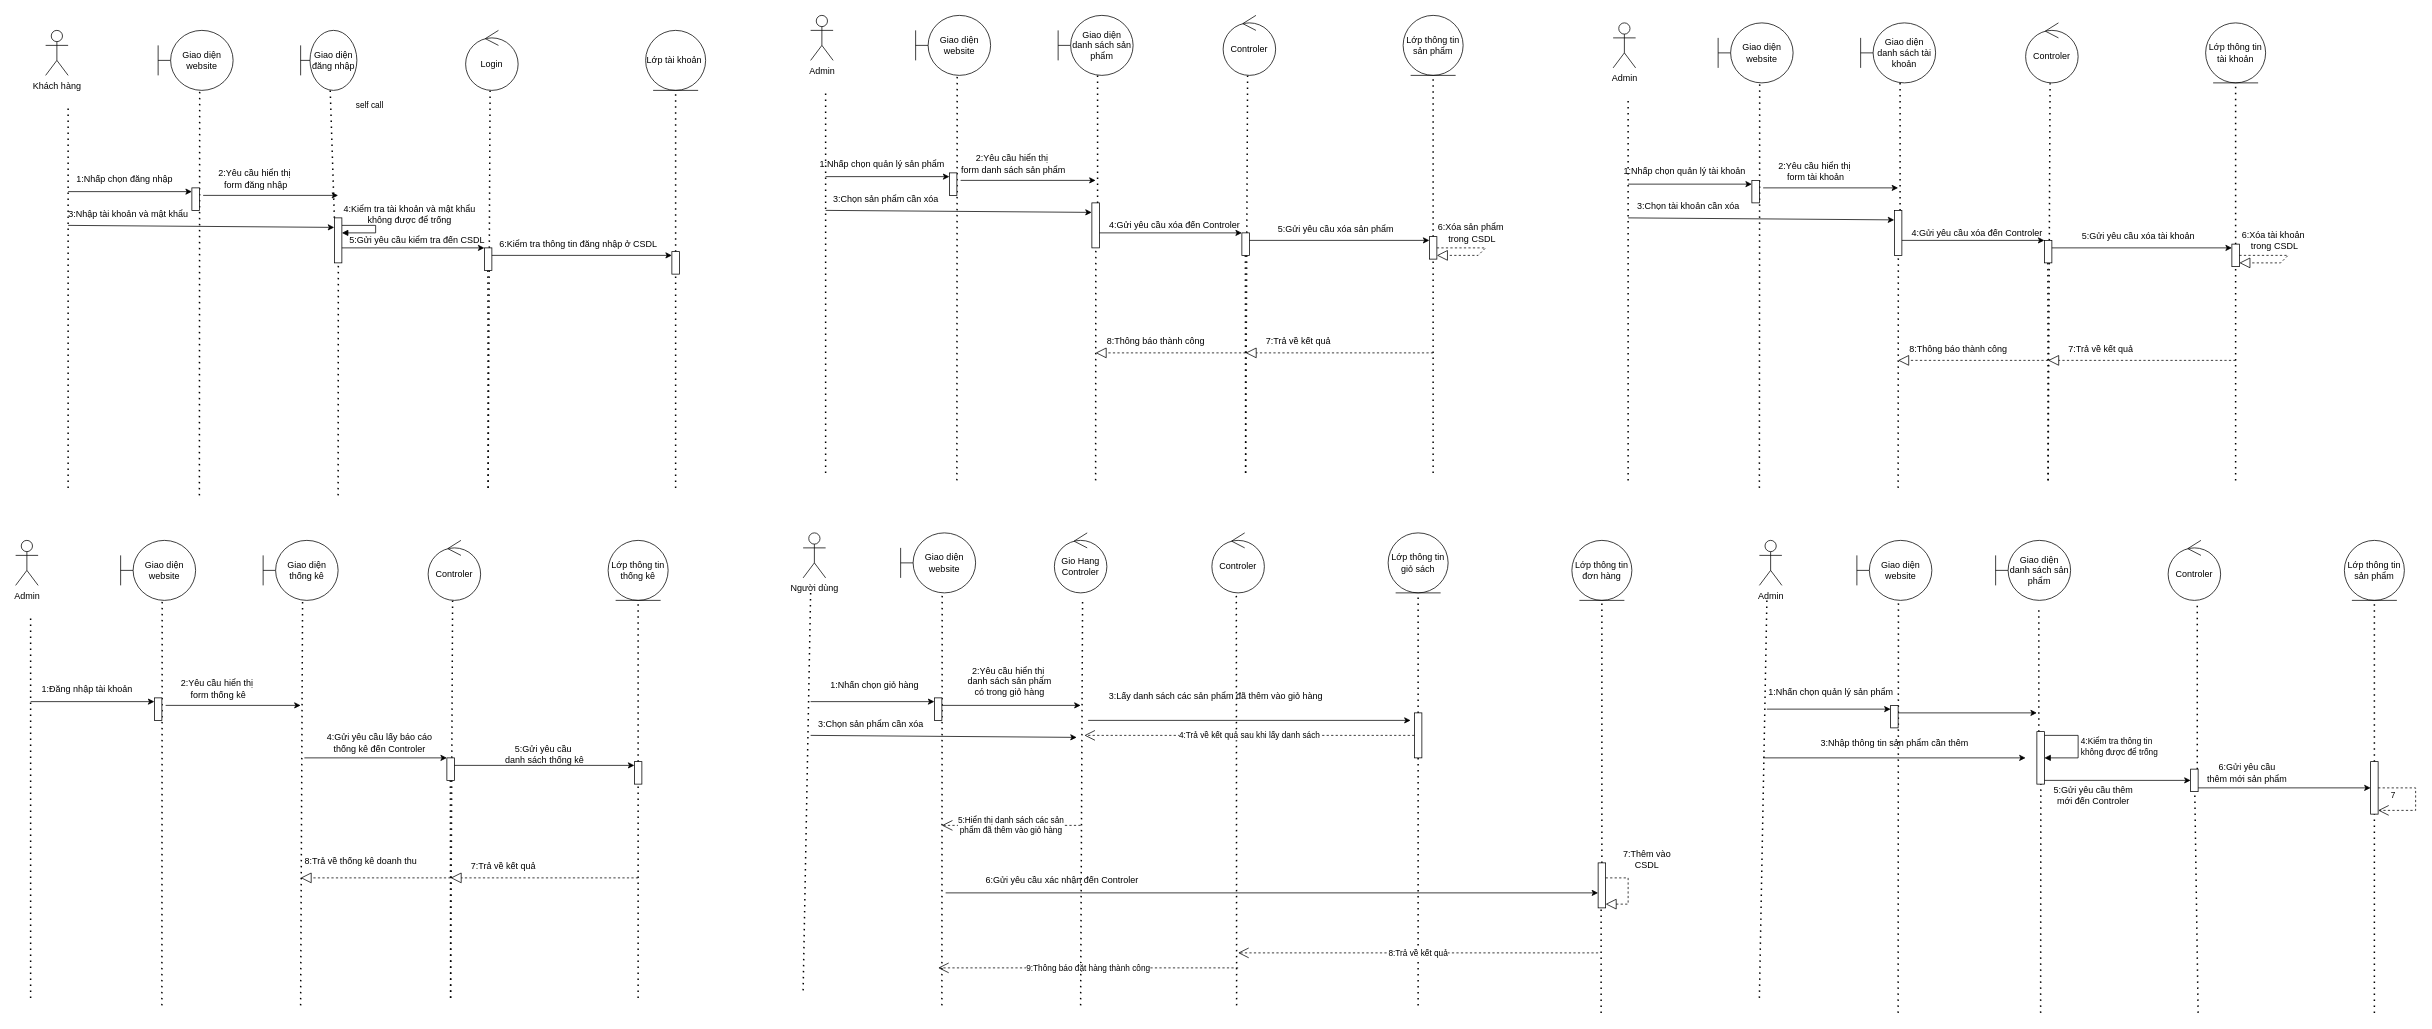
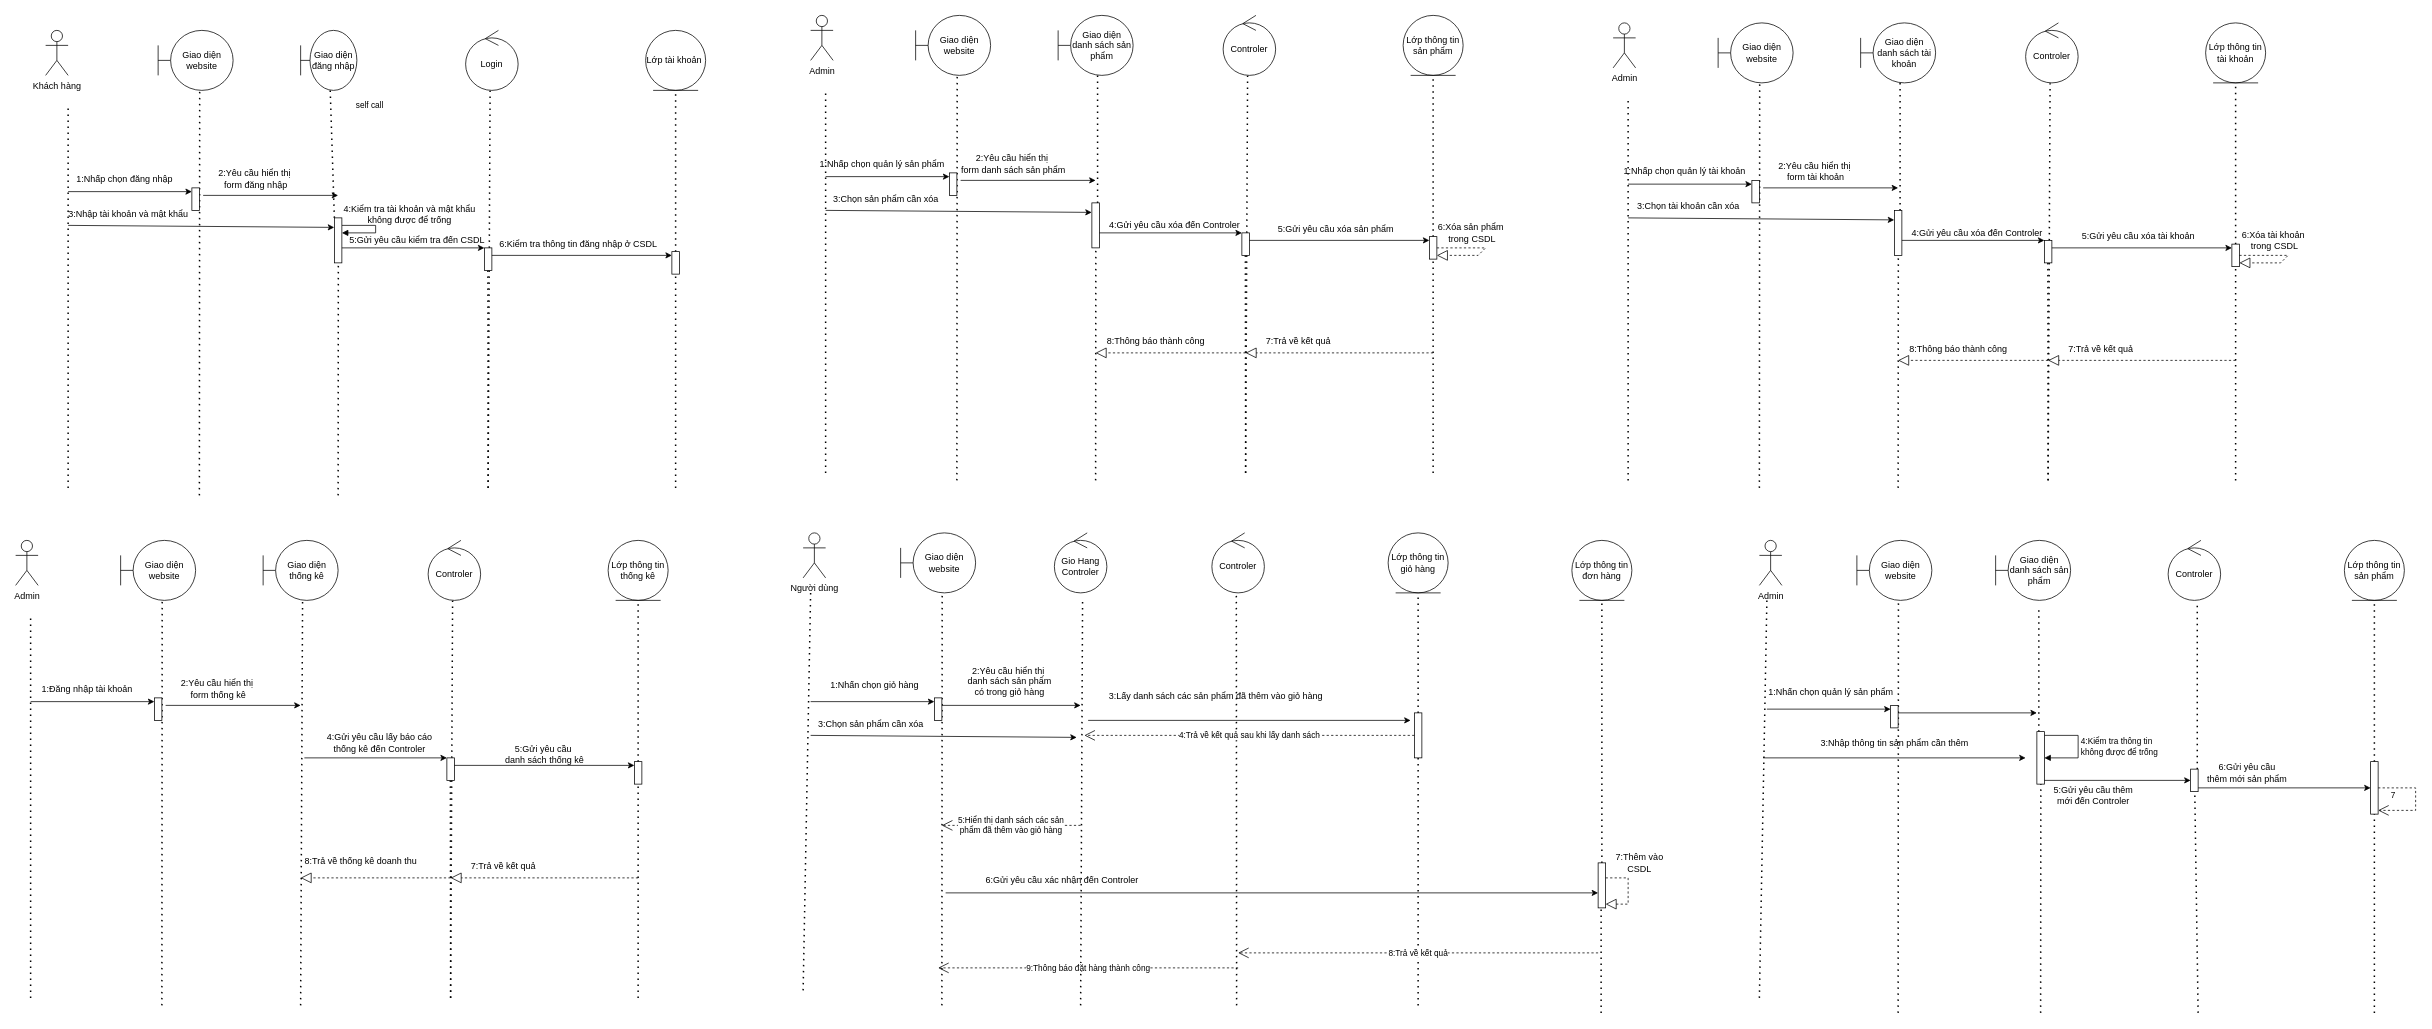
node "Lớp thông tin giỏ sách": label "Lớp thông tin giỏ sách" -> "Lớp thông tin giỏ hàng"
node "7:Thêm vào CSDL": moved (1647, 859) -> (1639, 863)
